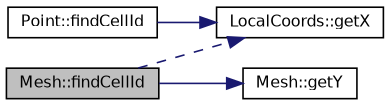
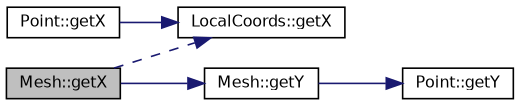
node "Point::findCellId": label "Point::findCellId" -> "Point::getX"
node "Mesh::findCellId": label "Mesh::findCellId" -> "Mesh::getX"
node "Point::getY": added
